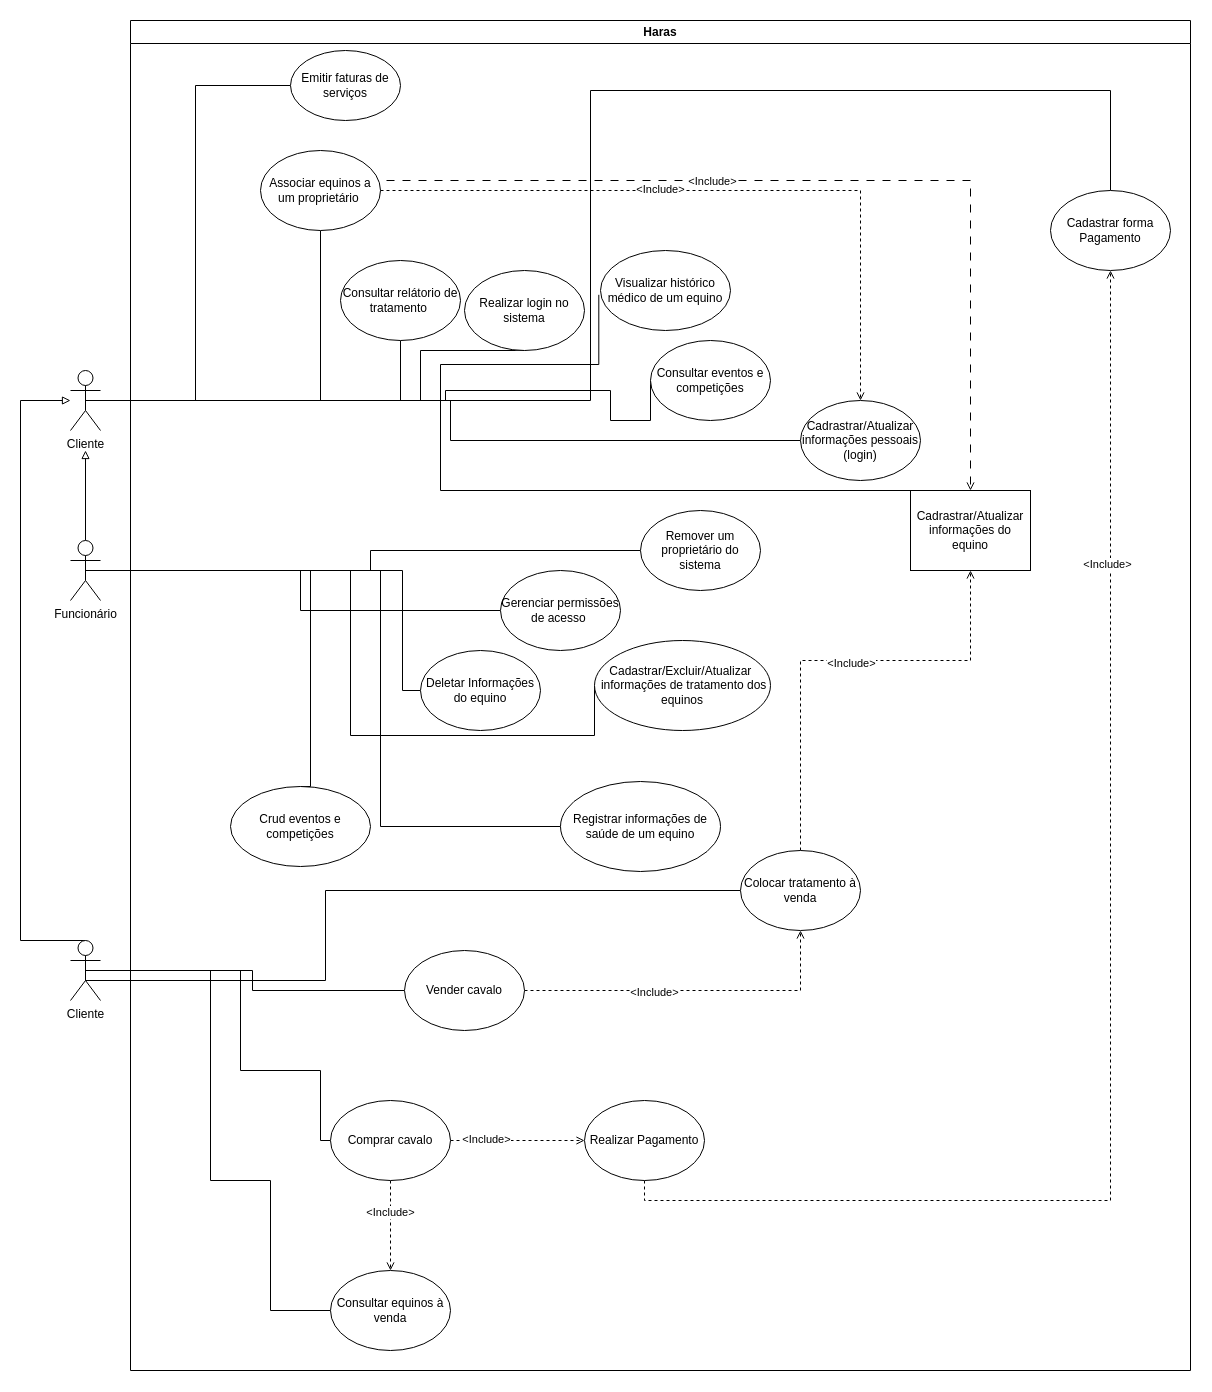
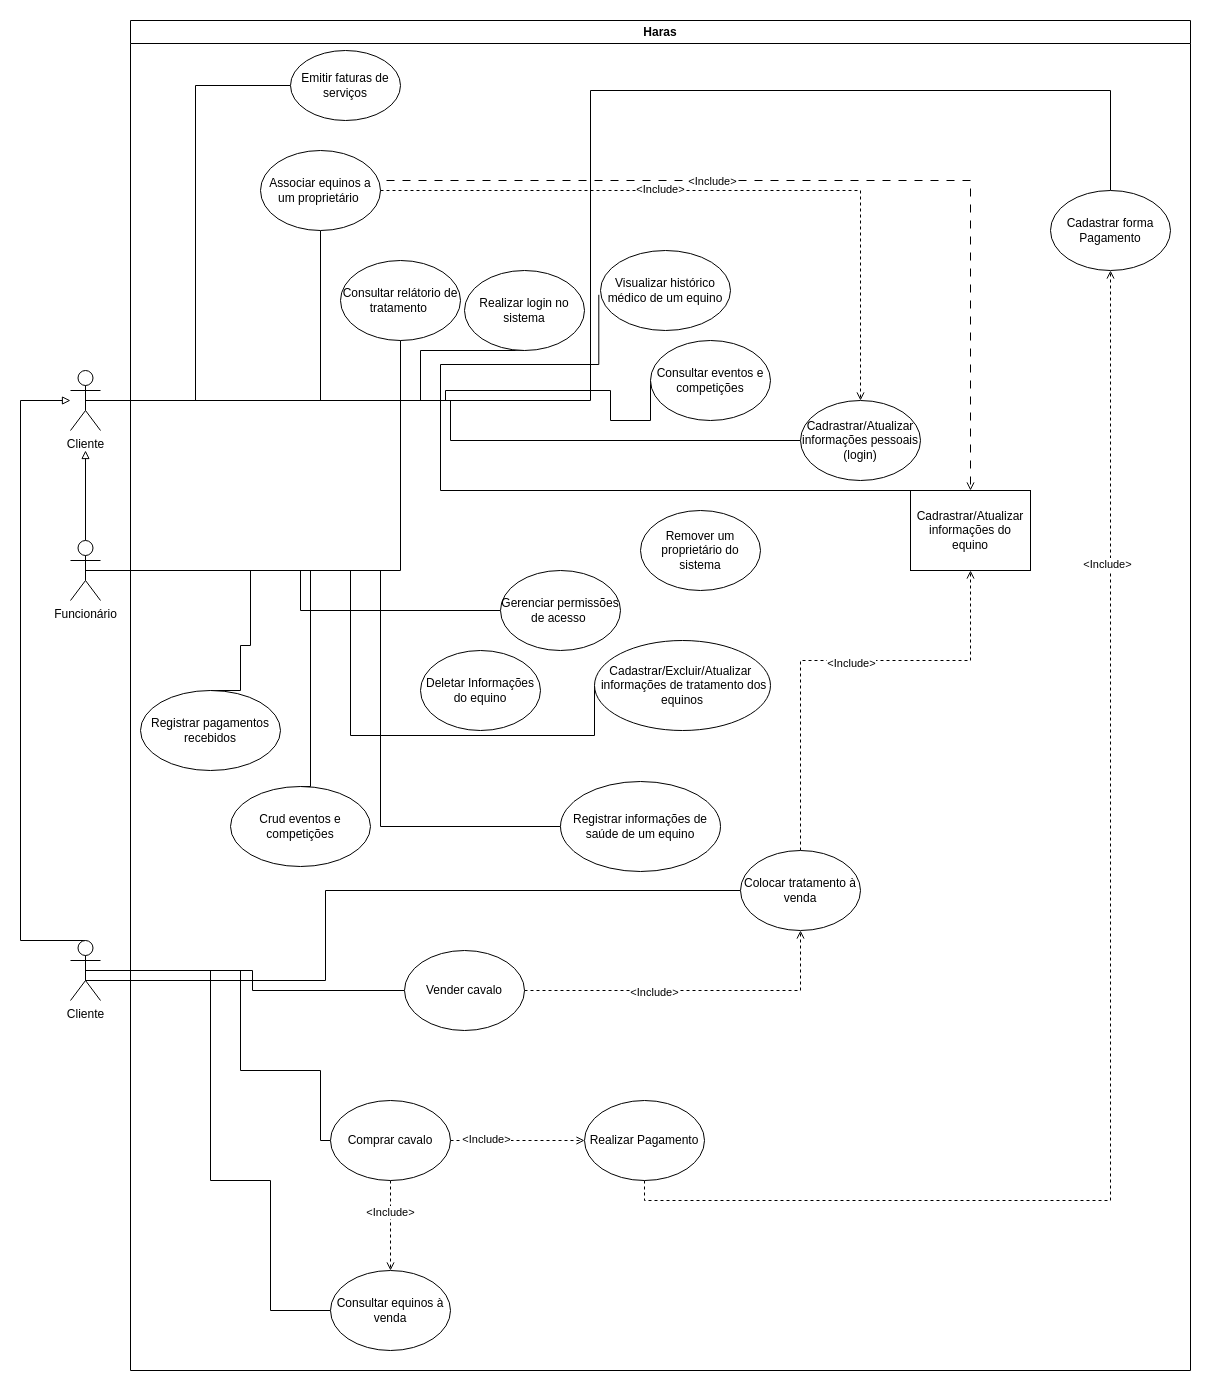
edge "Remover um proprietário do sistema" -- "Funcionário": now "Consultar relátorio de tratamento" -- "Funcionário"
edge "Funcionário" -- "Deletar Informações do equino": removed
edge "Funcionário" -- "Registrar pagamentos recebidos": added
node "Registrar pagamentos recebidos": added
